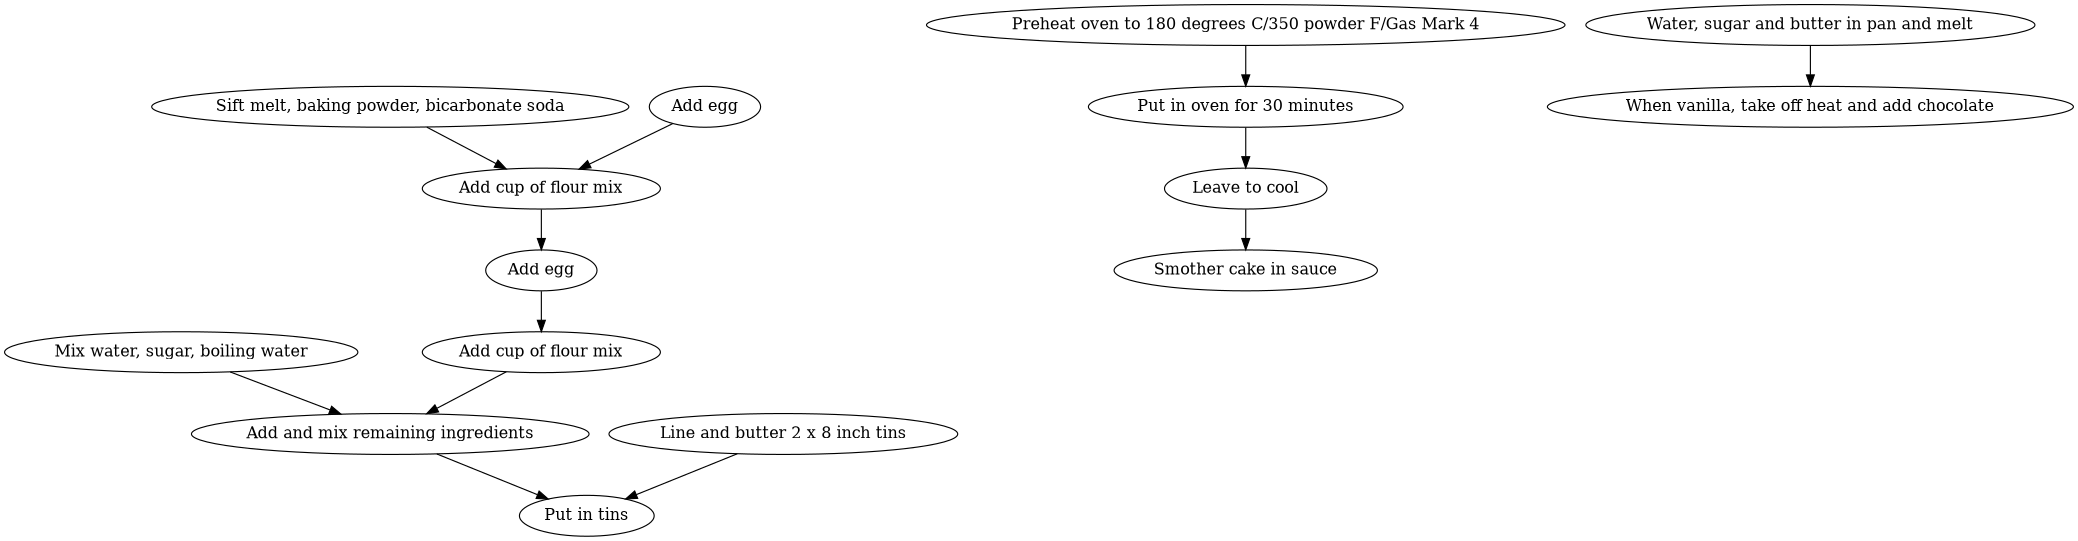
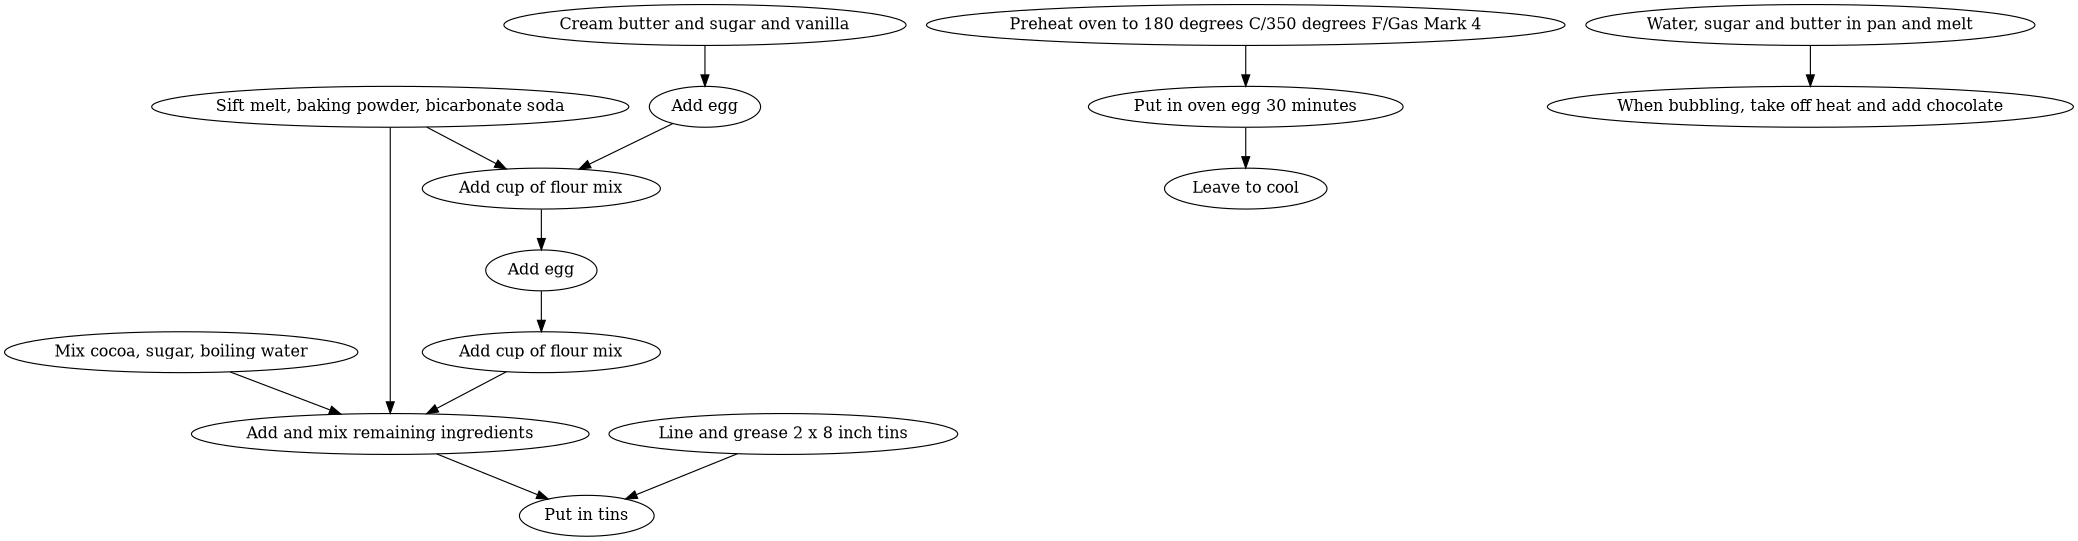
node "Cream butter and sugar and vanilla": added
node "Preheat oven to 180 degrees C/350 powder F/Gas Mark 4": label "Preheat oven to 180 degrees C/350 powder F/Gas Mark 4" -> "Preheat oven to 180 degrees C/350 degrees F/Gas Mark 4"
node "Put in oven for 30 minutes": label "Put in oven for 30 minutes" -> "Put in oven egg 30 minutes"
node "When vanilla, take off heat and add chocolate": label "When vanilla, take off heat and add chocolate" -> "When bubbling, take off heat and add chocolate"
edge "Sift melt, baking powder, bicarbonate soda" -> "Add and mix remaining ingredients": added
node "Smother cake in sauce": removed
node "Mix water, sugar, boiling water": label "Mix water, sugar, boiling water" -> "Mix cocoa, sugar, boiling water"
node "Line and butter 2 x 8 inch tins": label "Line and butter 2 x 8 inch tins" -> "Line and grease 2 x 8 inch tins"
